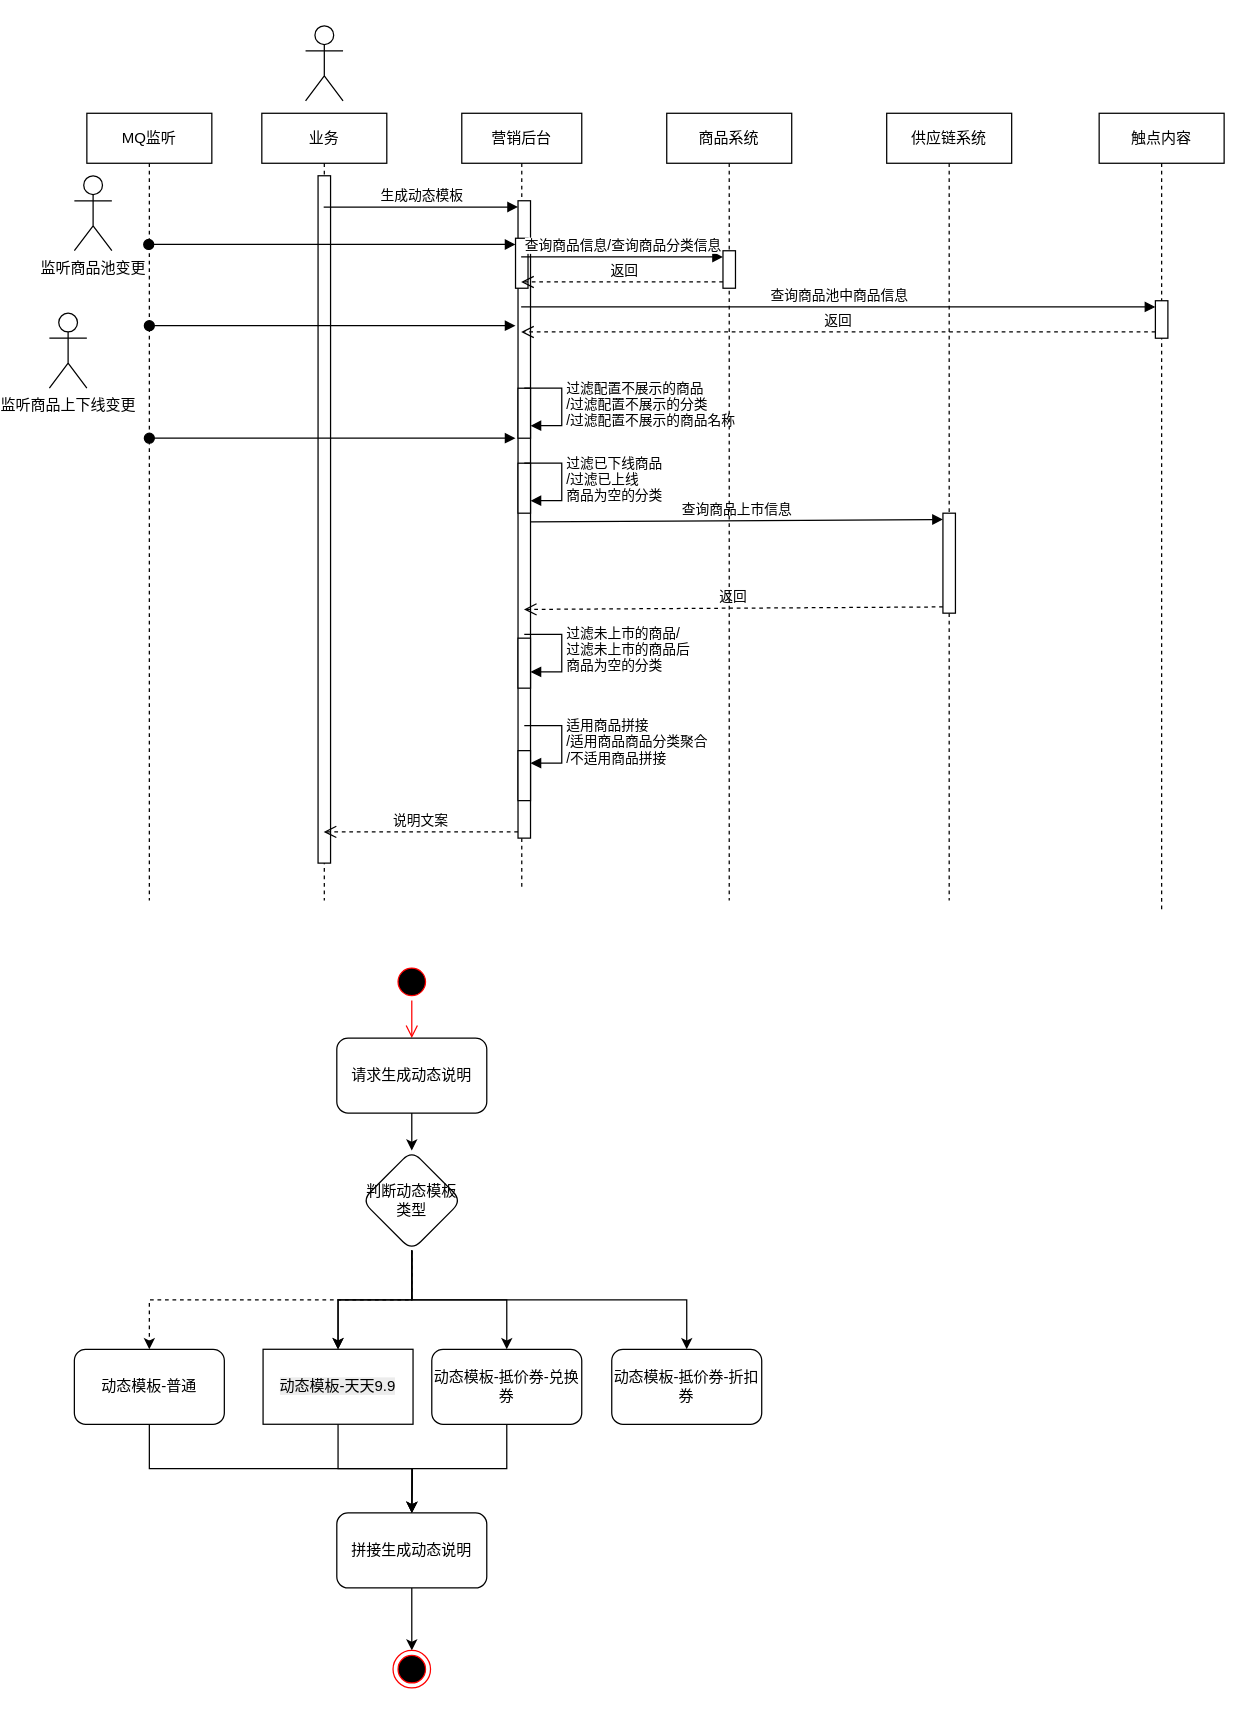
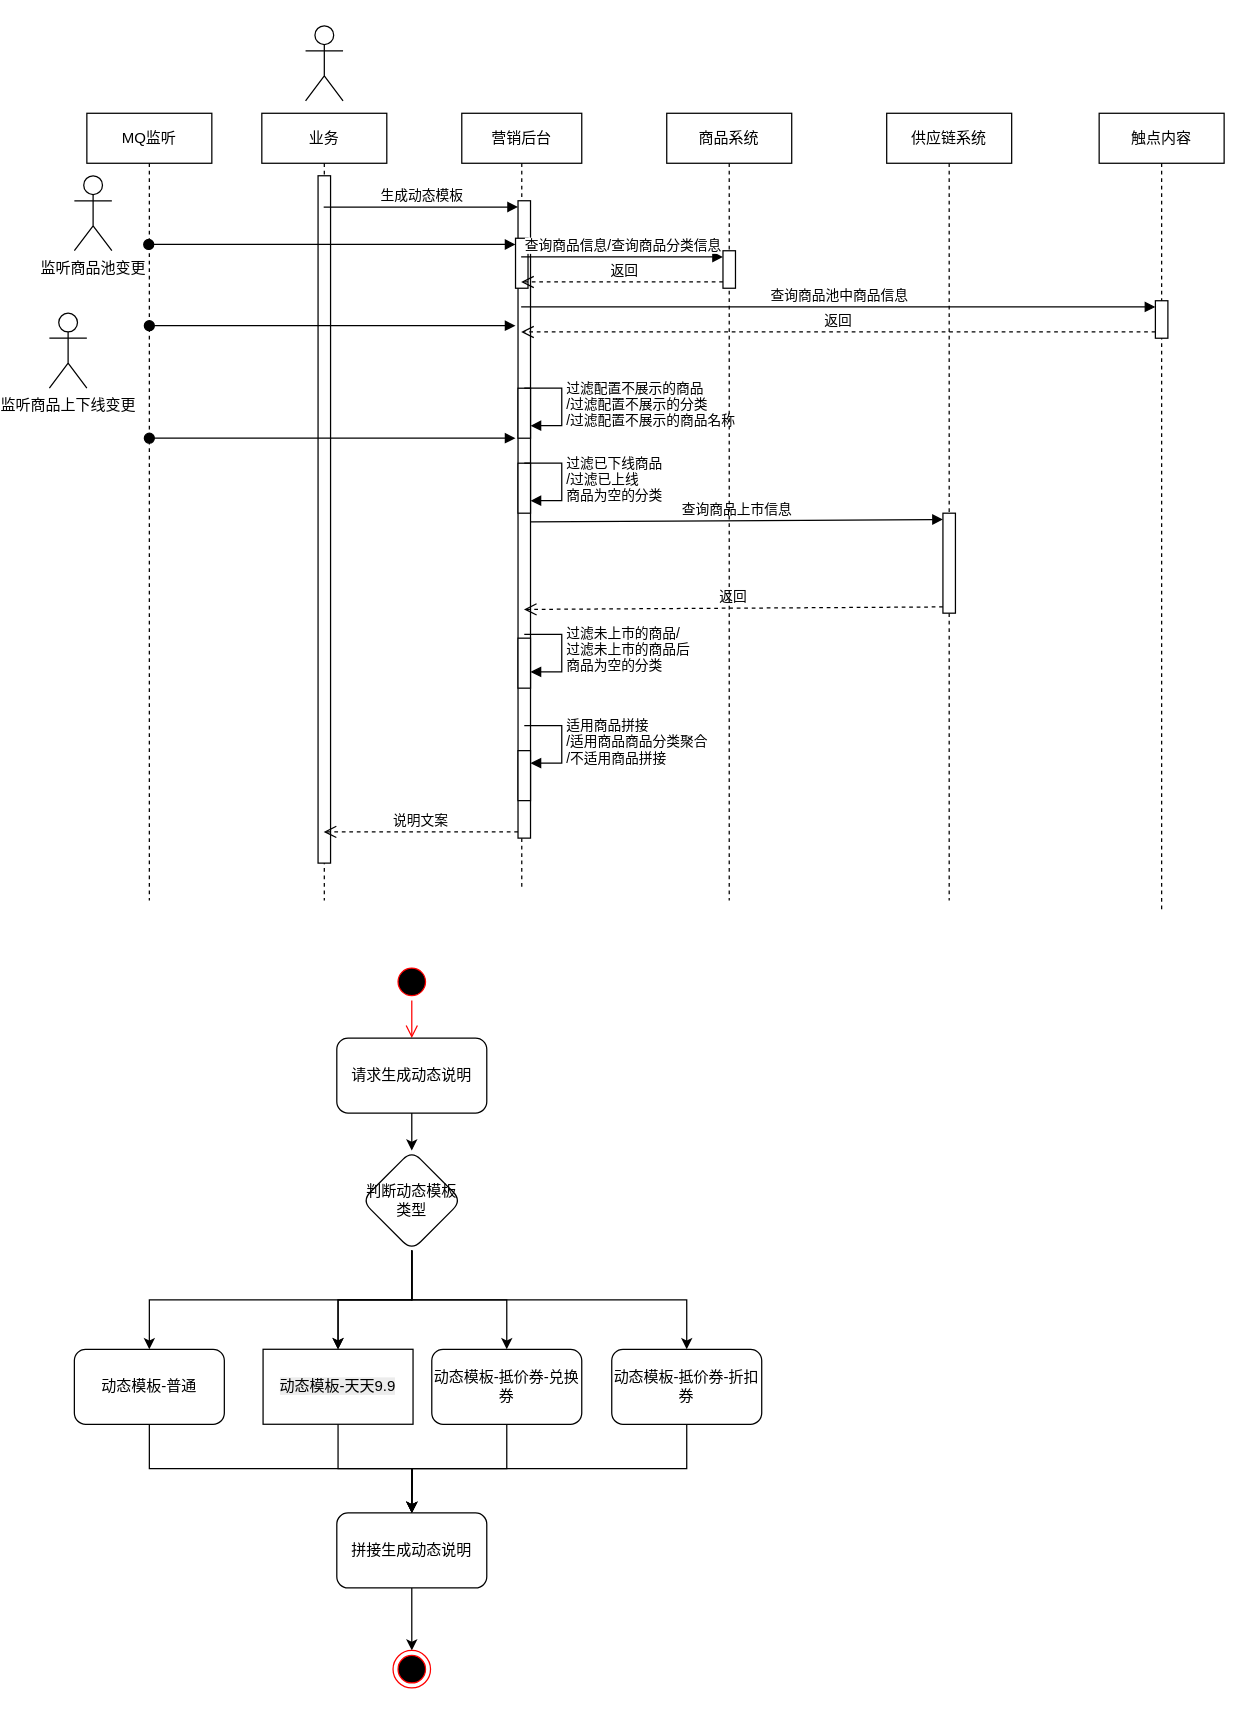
edge "判断动态模板类型" -> "动态模板-普通": style dashed -> solid
edge "动态模板-抵价券-折扣券" -> "拼接生成动态说明": added
